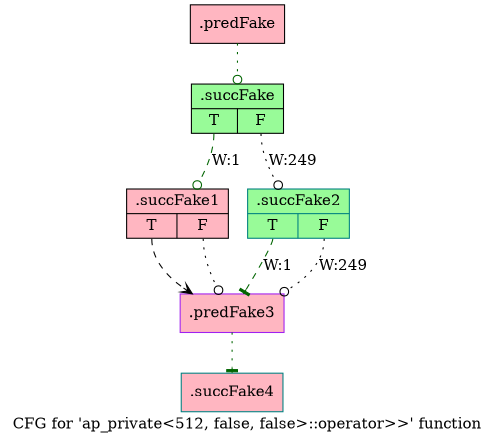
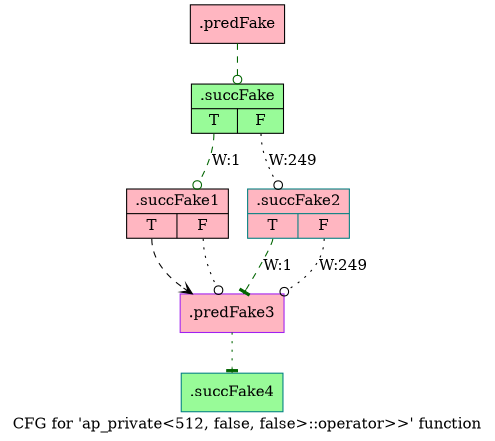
edge ".predFake" -> ".succFake": style dotted -> dashed
node ".succFake2": fillcolor palegreen -> lightpink
node ".succFake4": fillcolor lightpink -> palegreen
